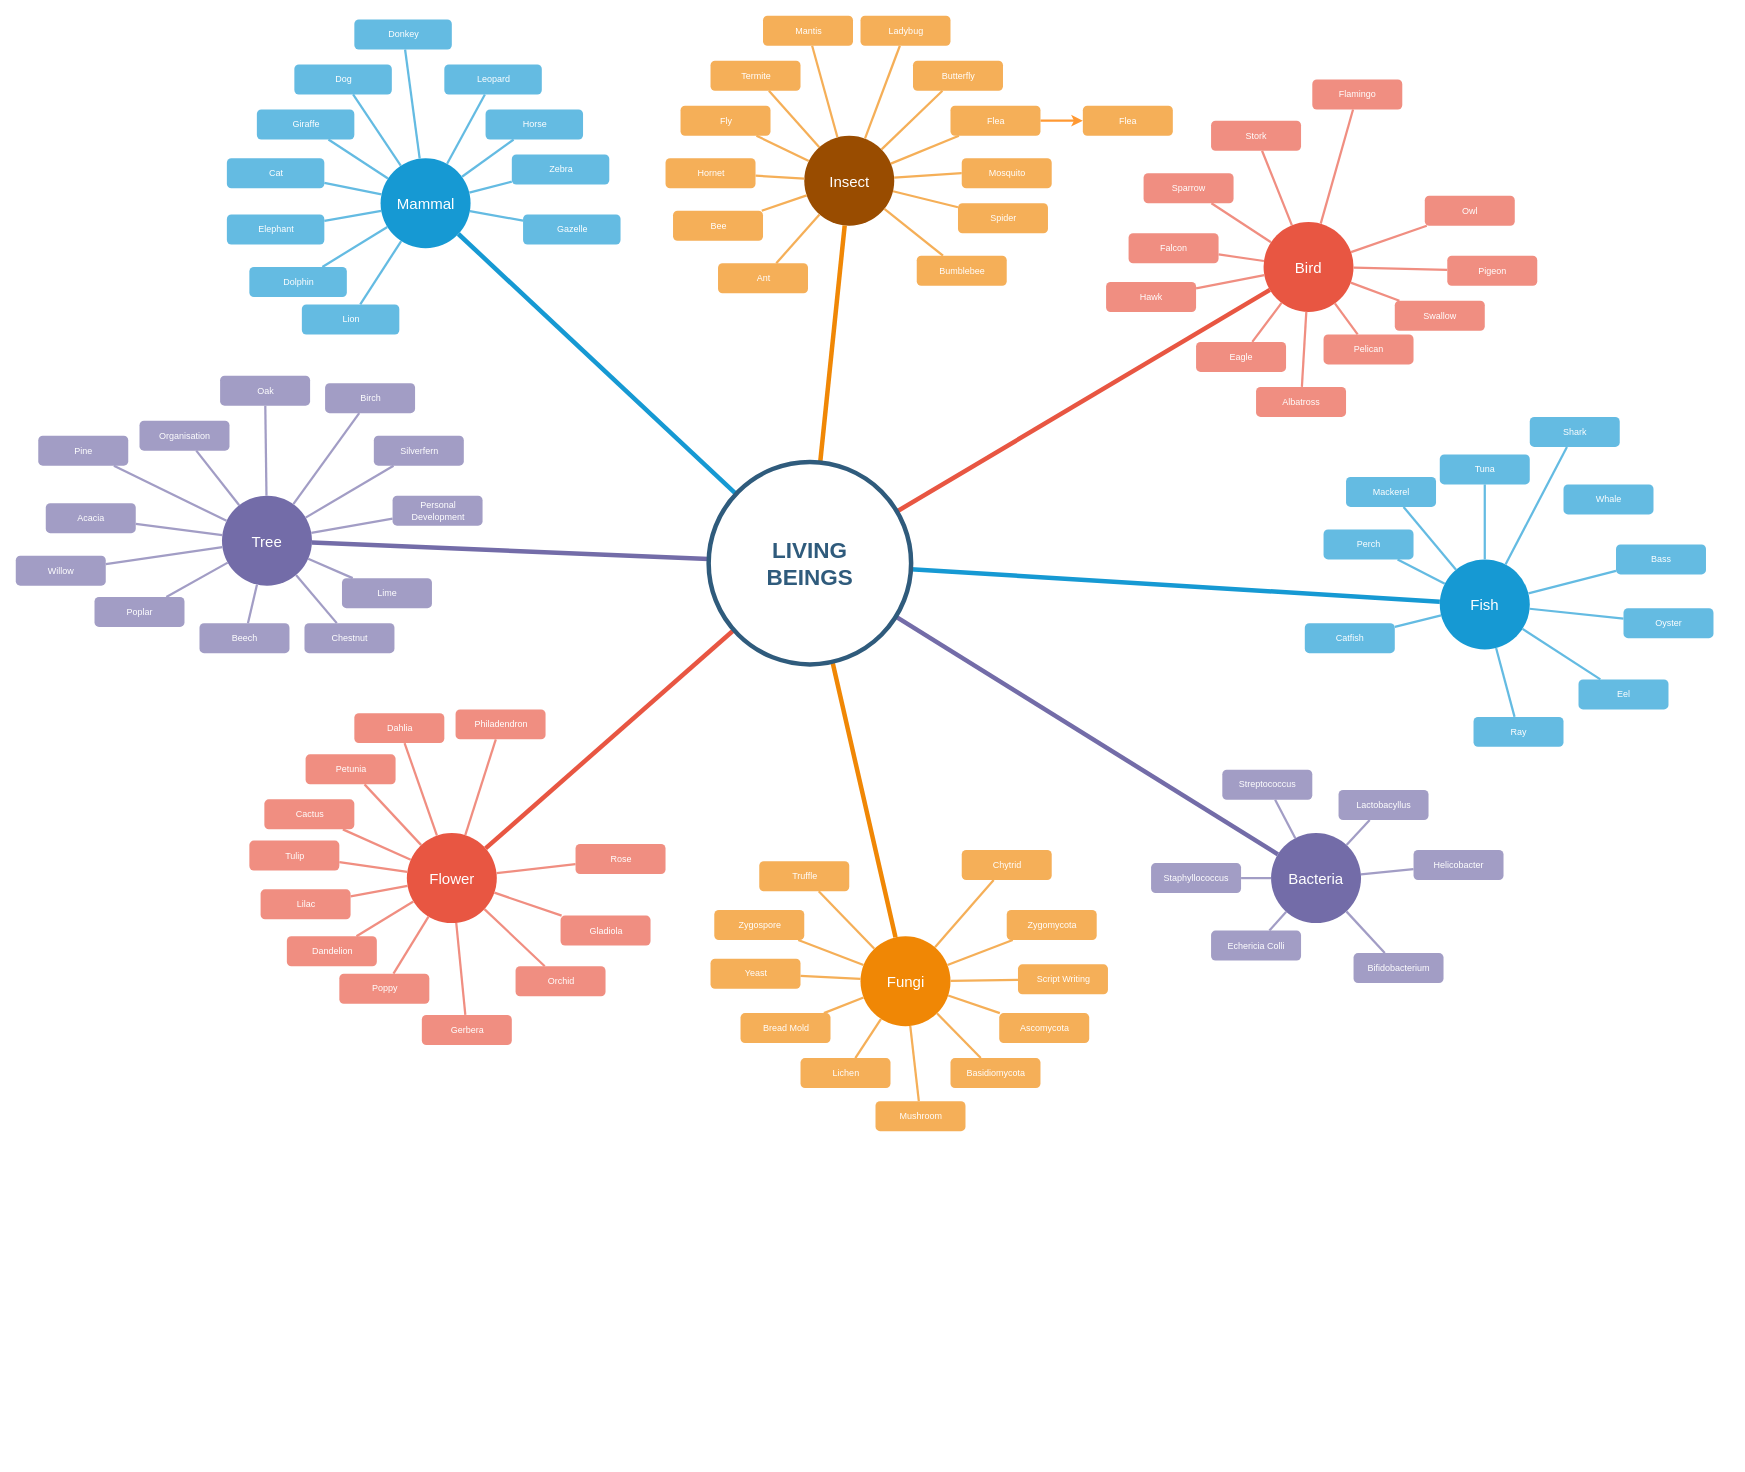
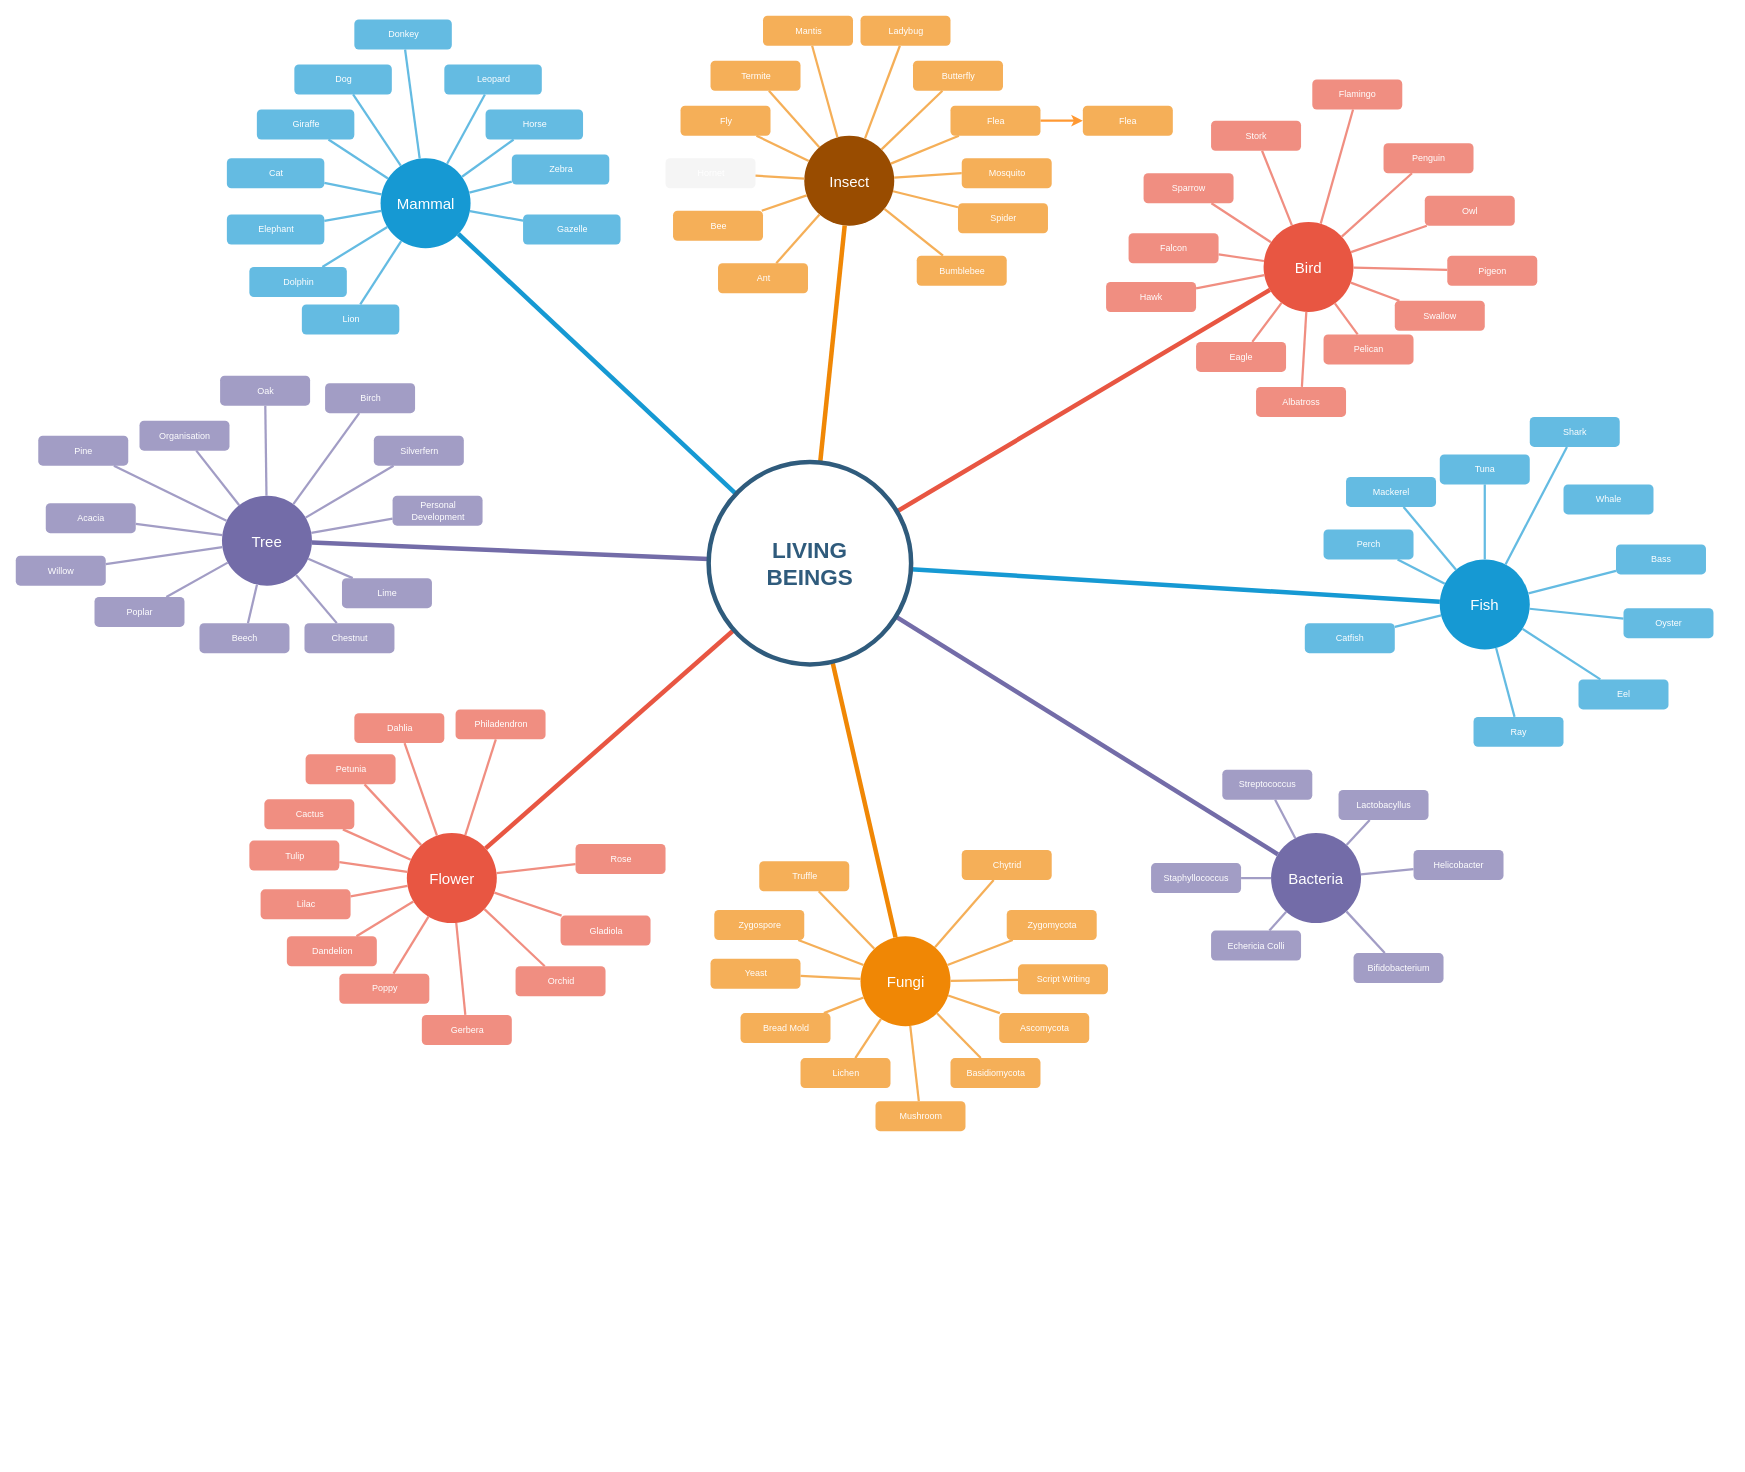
node "Penguin": added
node "Hornet": fillcolor #f5af58 -> #f5f5f5
edge "Penguin" -- "Bird": added
